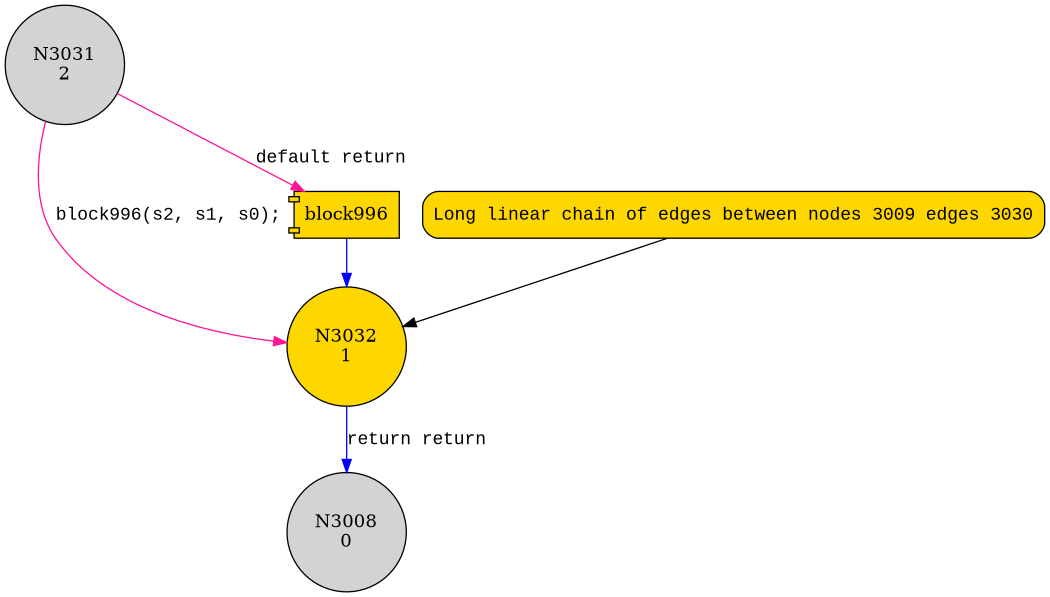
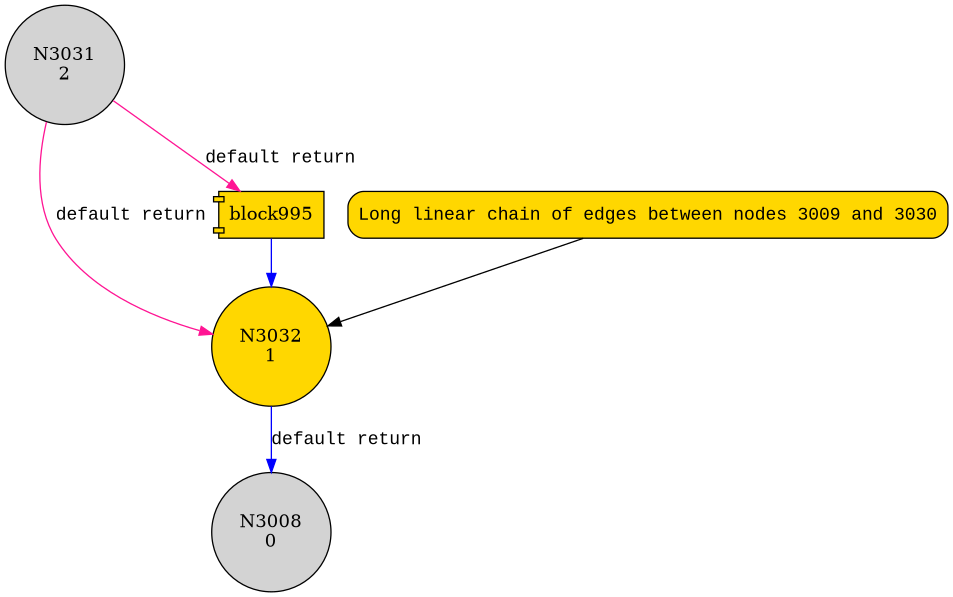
edge "N3031 2" -> "N3032 1": label "block996(s2, s1, s0);" -> "default return"
node "block996": label "block996" -> "block995"
node "Long linear chain of edges between nodes 3009 edges 3030": label "Long linear chain of edges between nodes 3009 edges 3030" -> "Long linear chain of edges between nodes 3009 and 3030"
edge "N3032 1" -> "N3008 0": label "return return" -> "default return"
